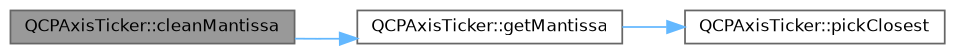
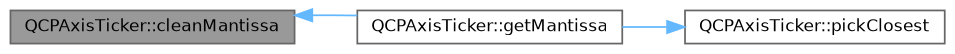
edge "QCPAxisTicker::cleanMantissa" -> "QCPAxisTicker::getMantissa": reversed
